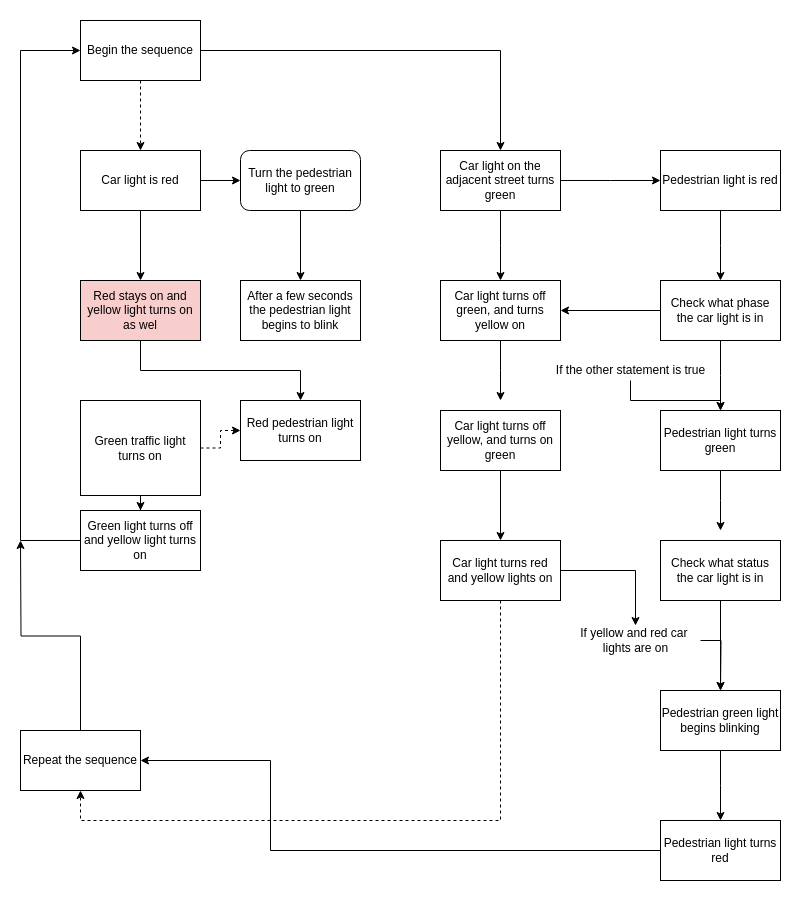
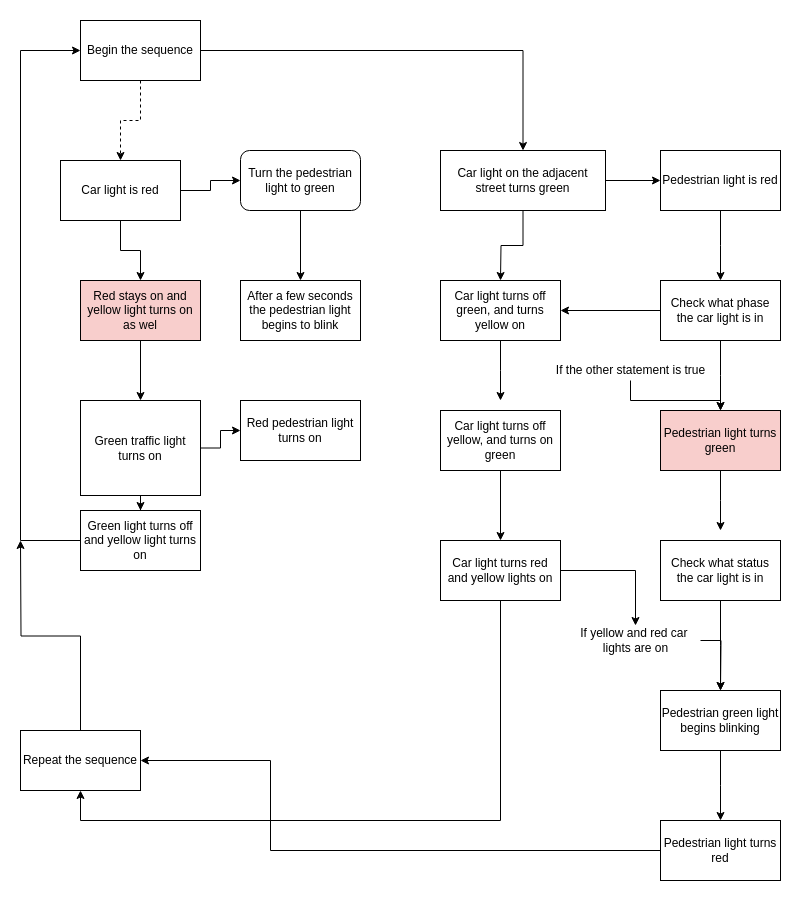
node "Car light is red": moved (141, 181) -> (121, 191)
node "Car light on the adjacent street turns green": size 120x60 -> 165x60
edge "Red stays on and yellow light turns on as wel" -> "Red pedestrian light turns on": now "Red stays on and yellow light turns on as wel" -> "Green traffic light turns on"
node "Pedestrian light turns green": fillcolor #ffffff -> #f8cecc
edge "Green traffic light turns on" -> "Red pedestrian light turns on": style dashed -> solid
edge "Car light turns red and yellow lights on" -> "Repeat the sequence": style dashed -> solid
